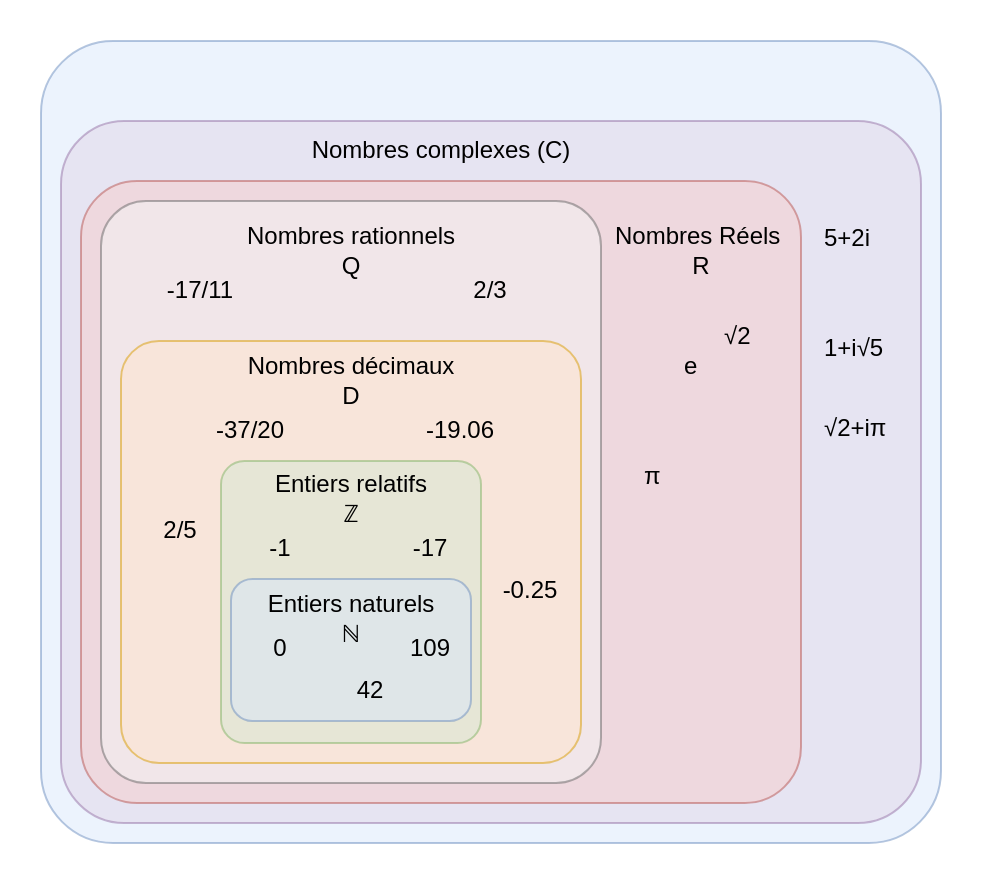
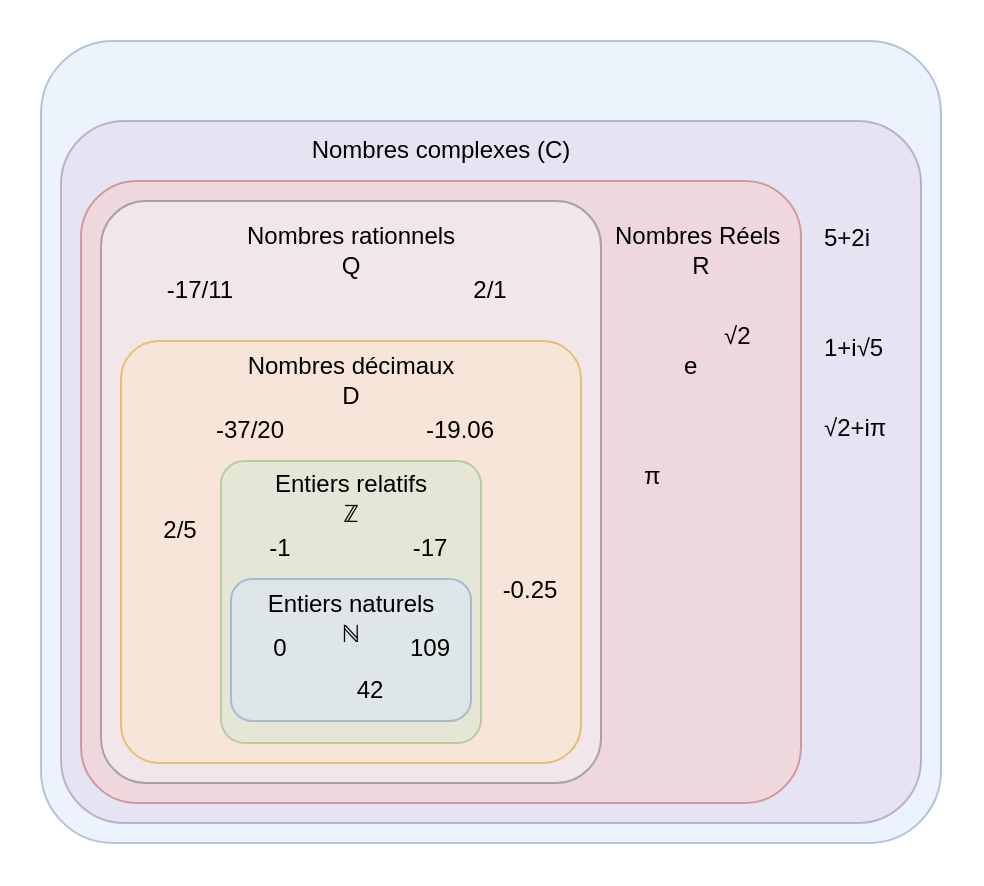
node "2/3": label "2/3" -> "2/1"
